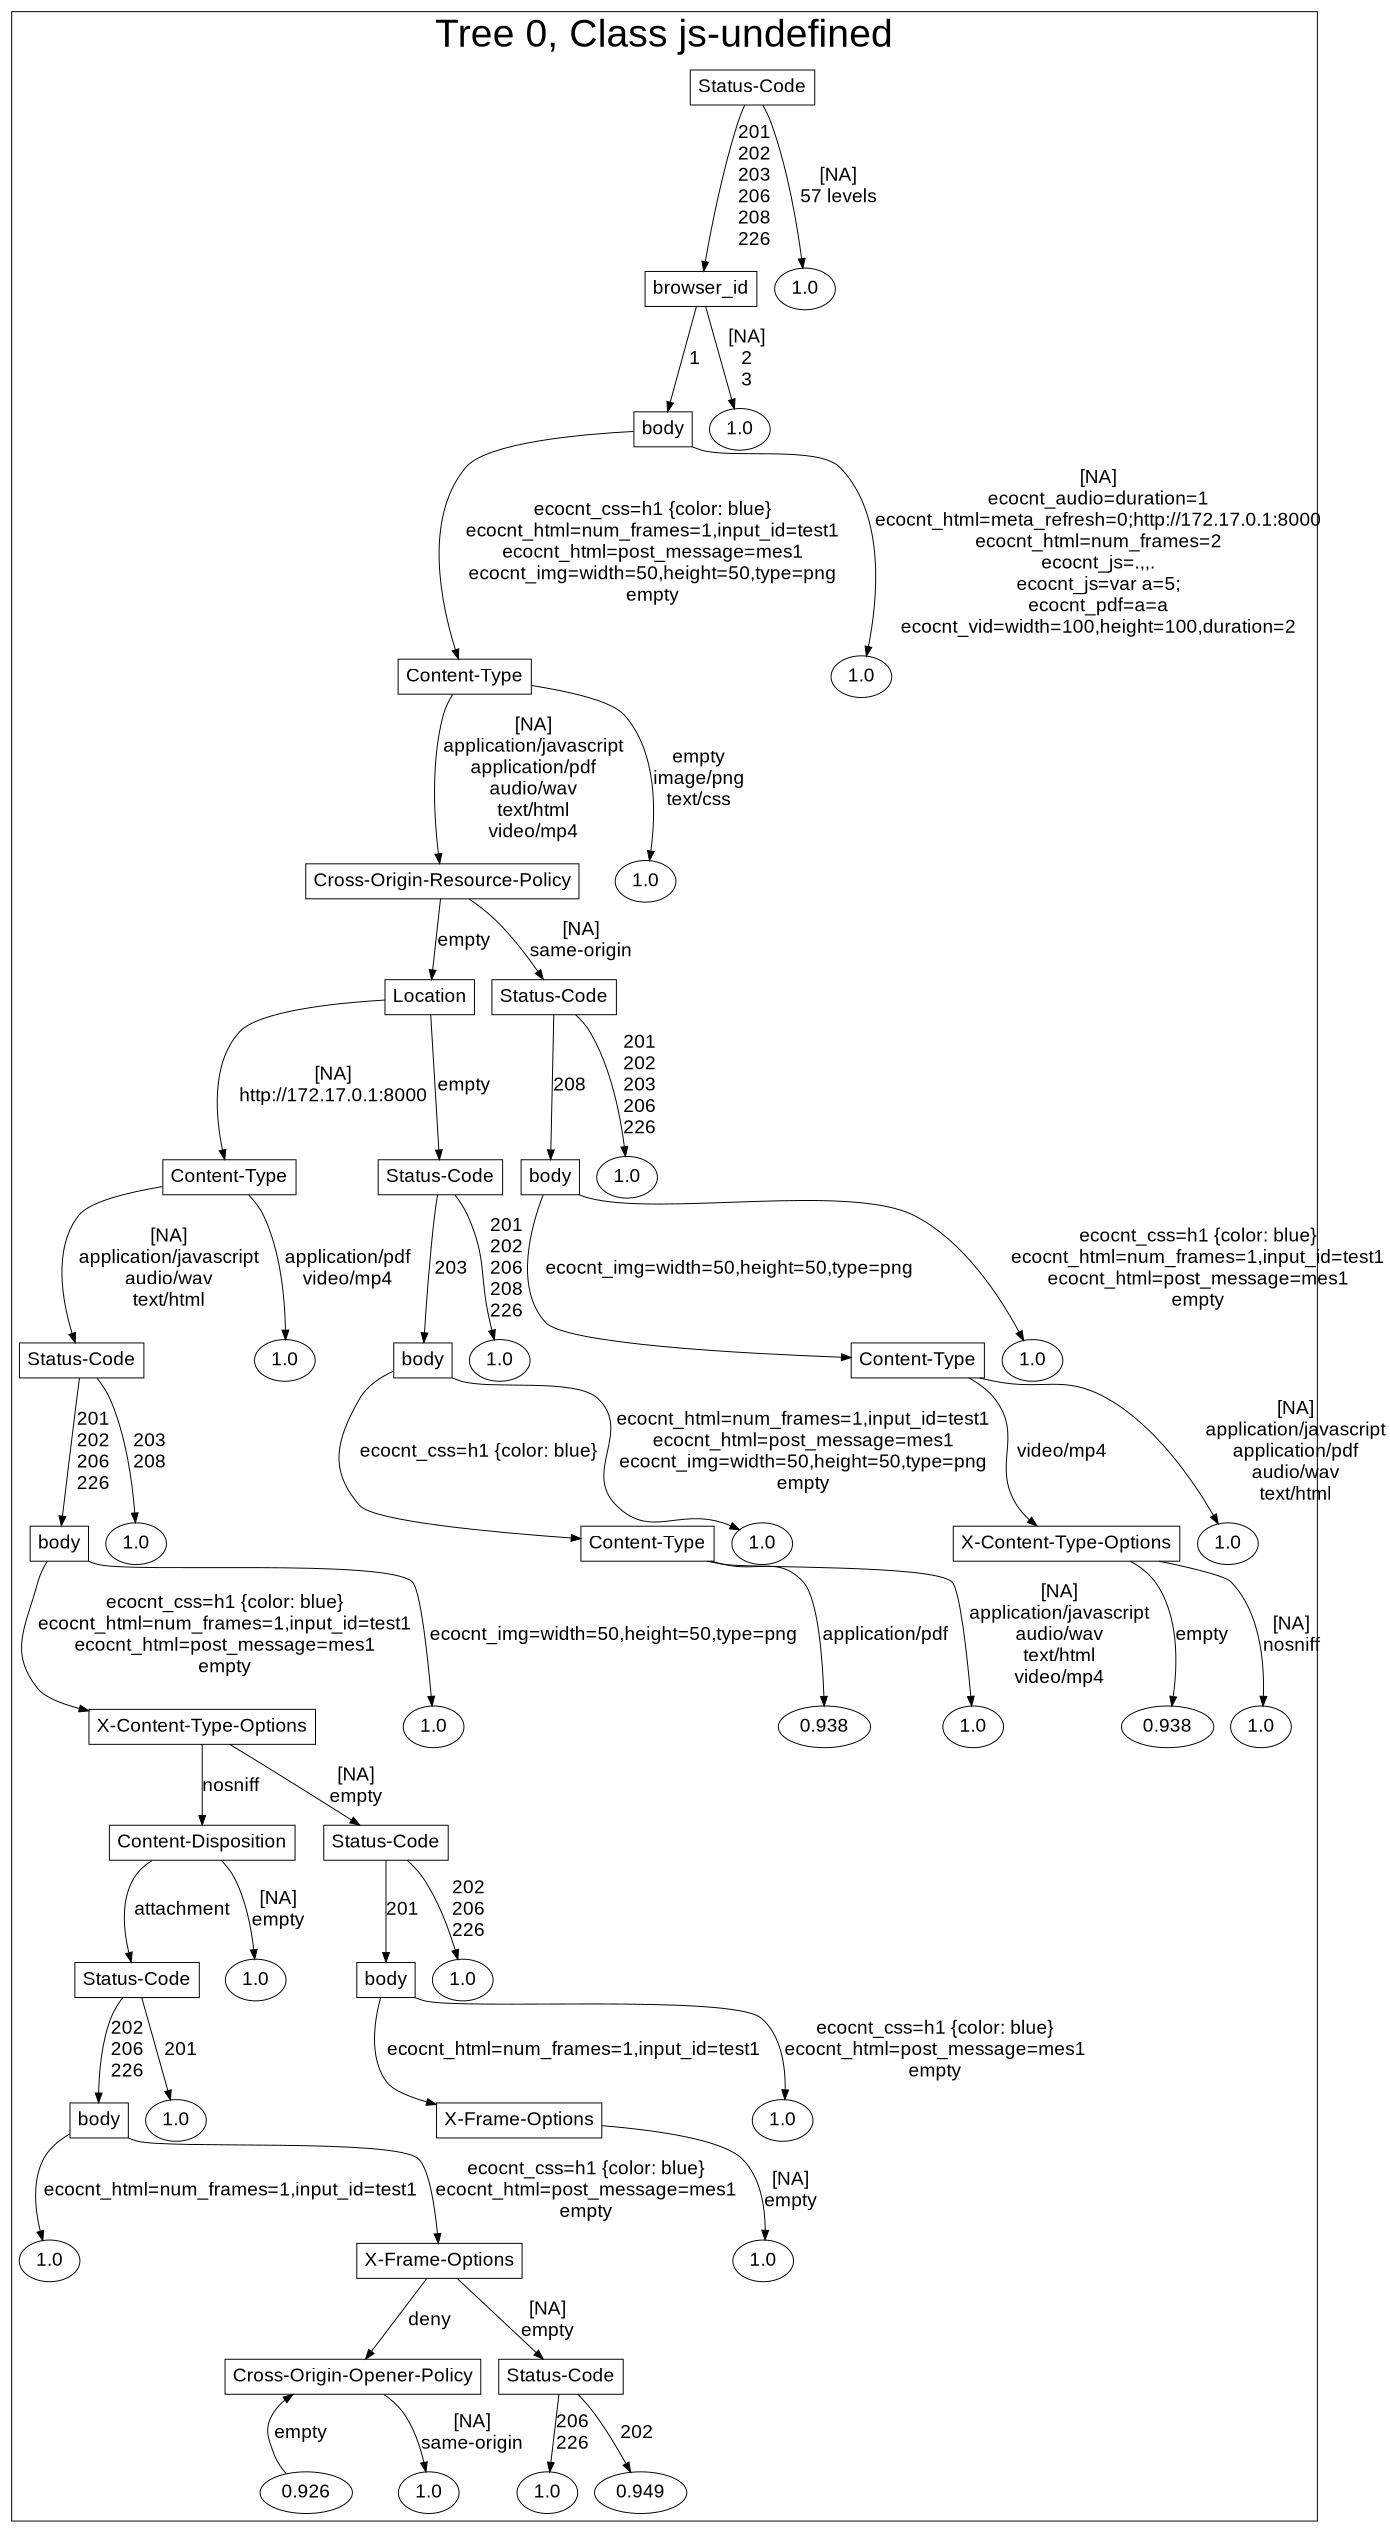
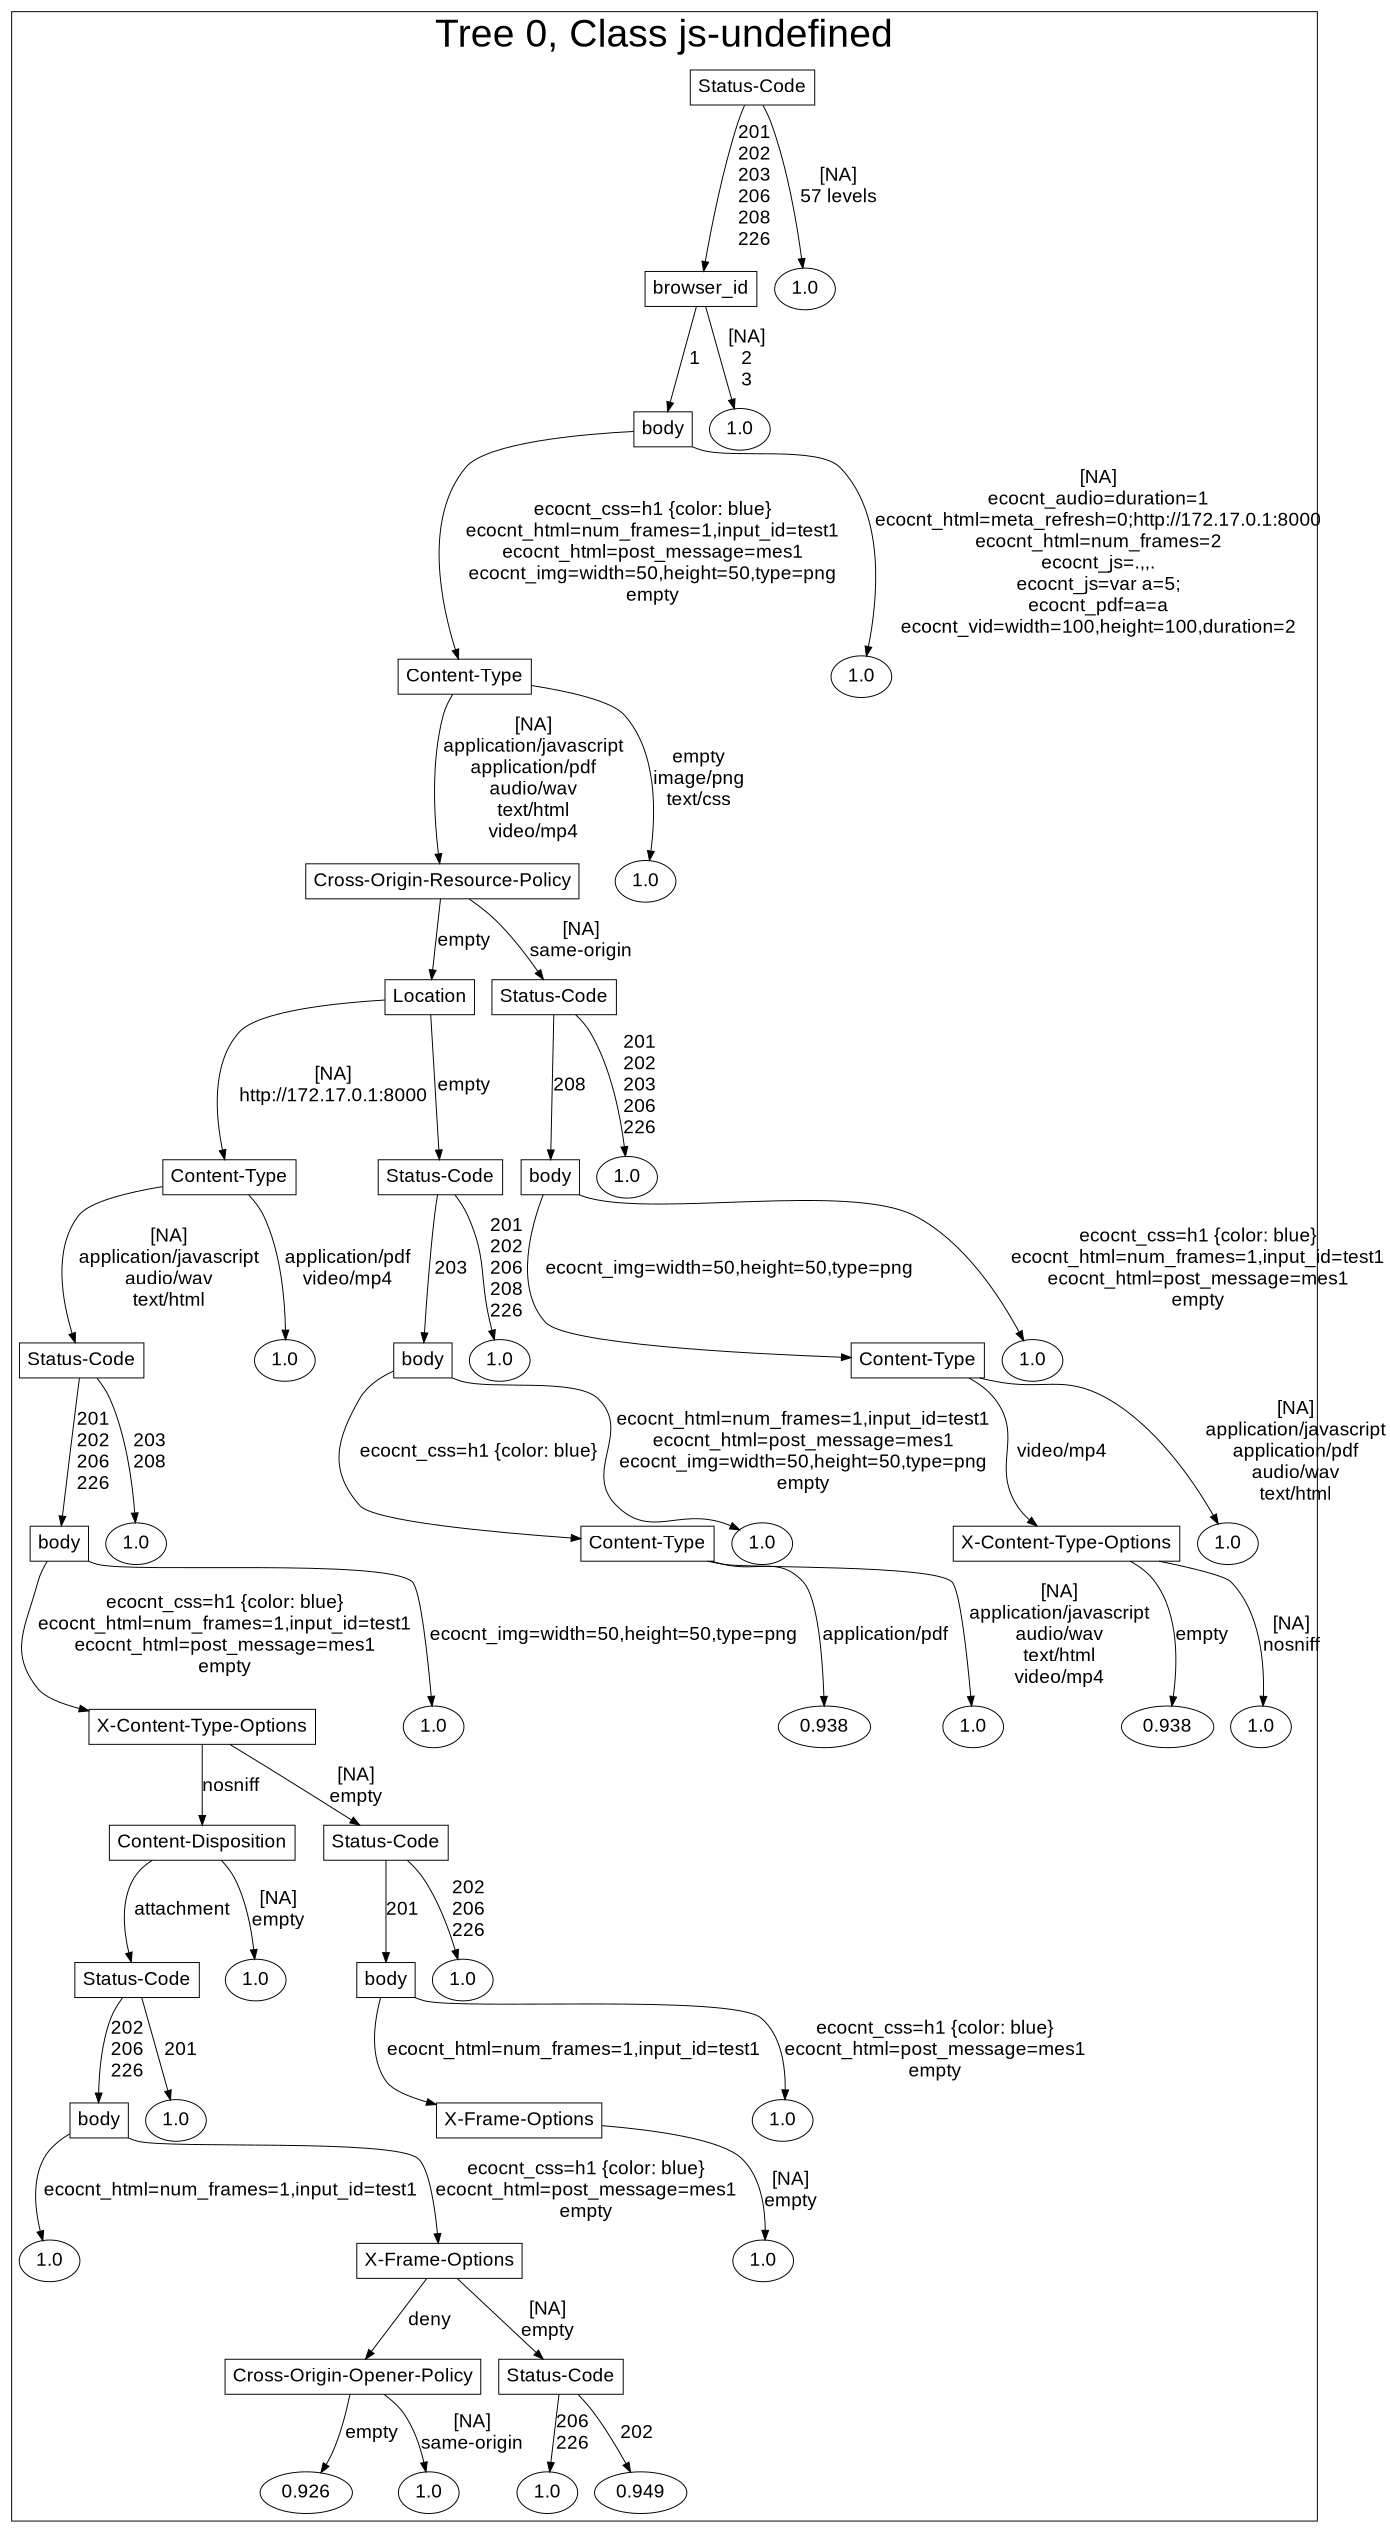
edge "0.926" -> "Cross-Origin-Opener-Policy": reversed
